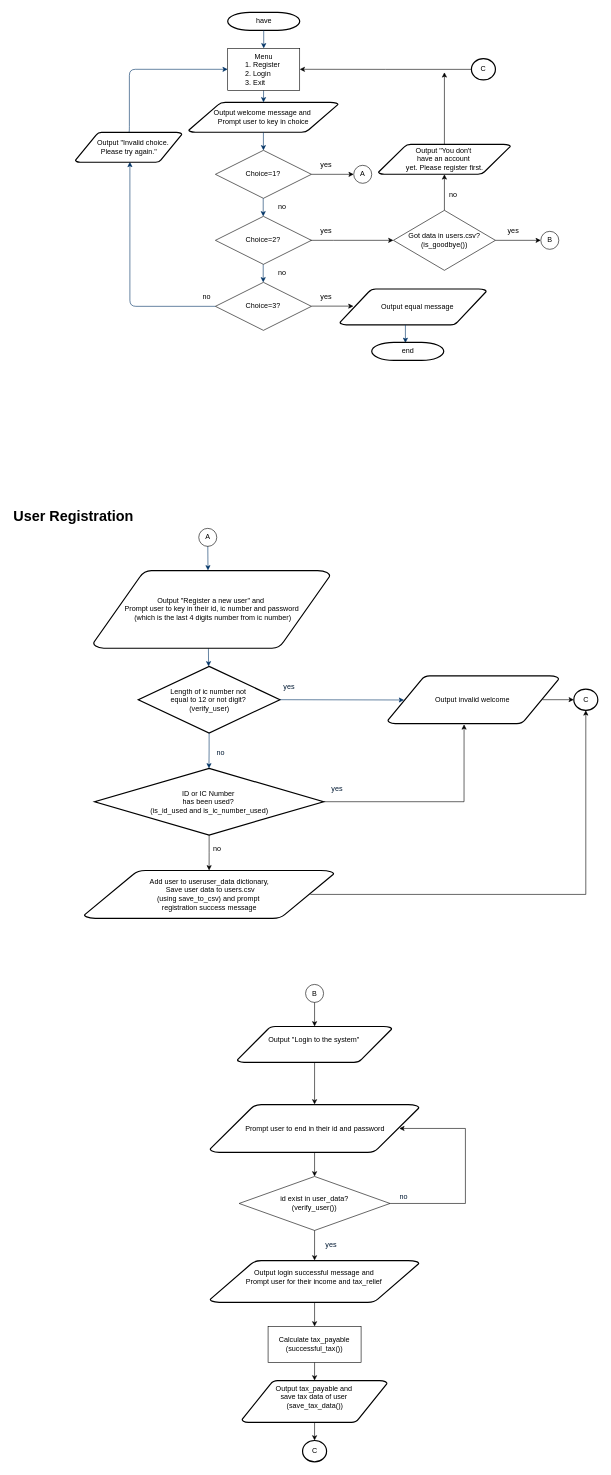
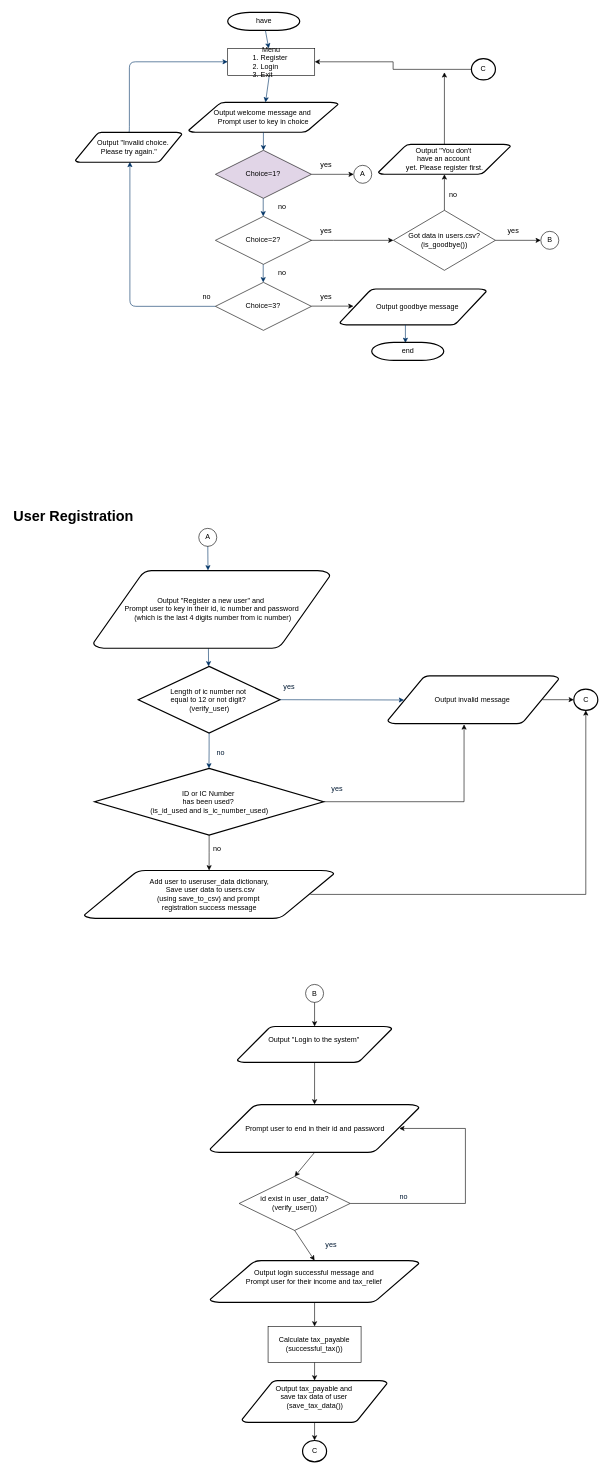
node "Menu 1. Register 2. Login 3. Exit": size 72x42 -> 87x27
node "Choice=1?": fillcolor #ffffff -> #e1d5e7
node "Output equal message": label "Output equal message" -> "Output goodbye message"
node "Output invalid welcome": label "Output invalid welcome" -> "Output invalid message"
node "id exist in user_data? (verify_user())": size 151x54 -> 111x54
